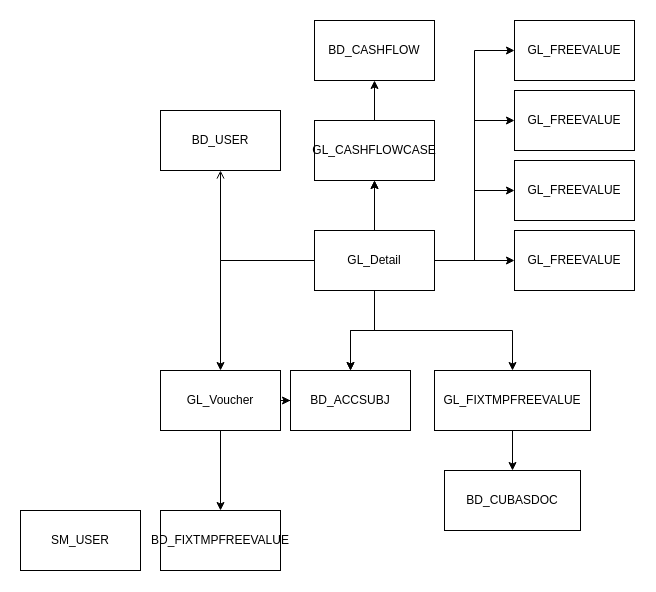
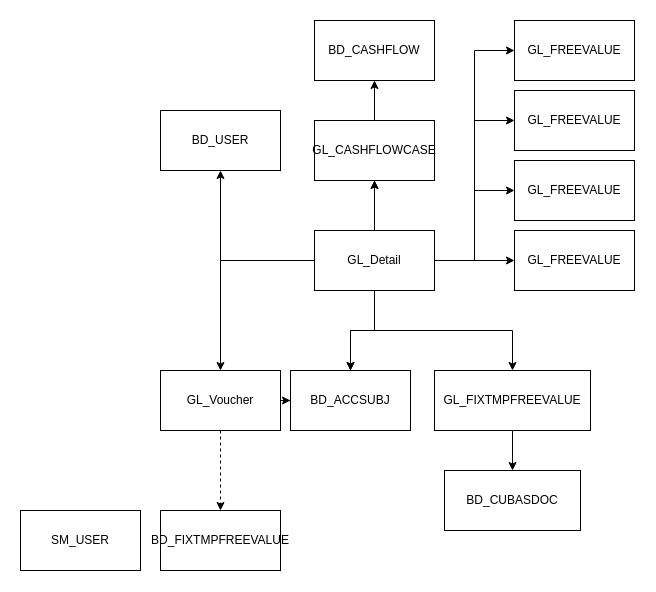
edge "GL_Detail" -> "BD_USER": arrowhead open -> classic
edge "GL_Voucher" -> "BD_FIXTMPFREEVALUE": style solid -> dashed
